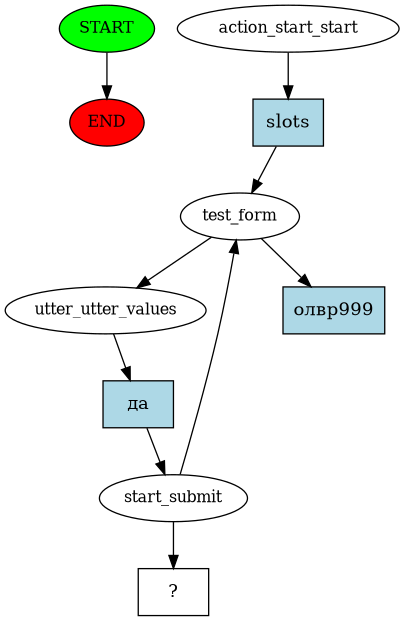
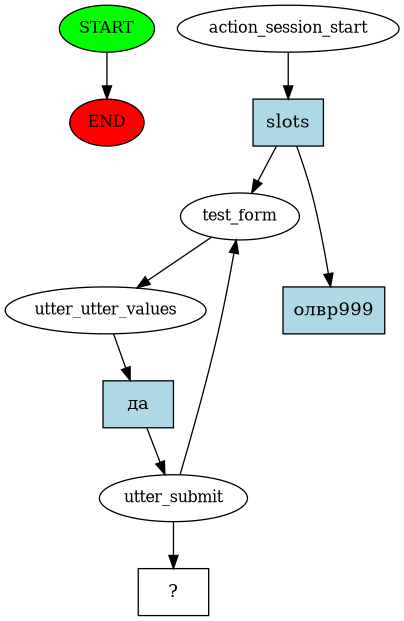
node "action_start_start": label "action_start_start" -> "action_session_start"
edge "test_form" -> "олвр999": now "slots" -> "олвр999"
node "start_submit": label "start_submit" -> "utter_submit"
